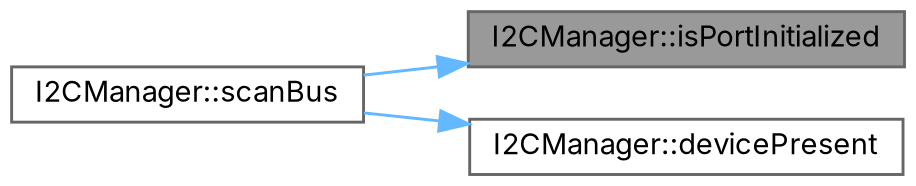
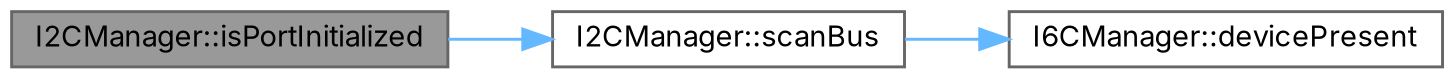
edge "I2CManager::scanBus" -> "I2CManager::isPortInitialized": reversed
node "I2CManager::devicePresent": label "I2CManager::devicePresent" -> "I6CManager::devicePresent"
